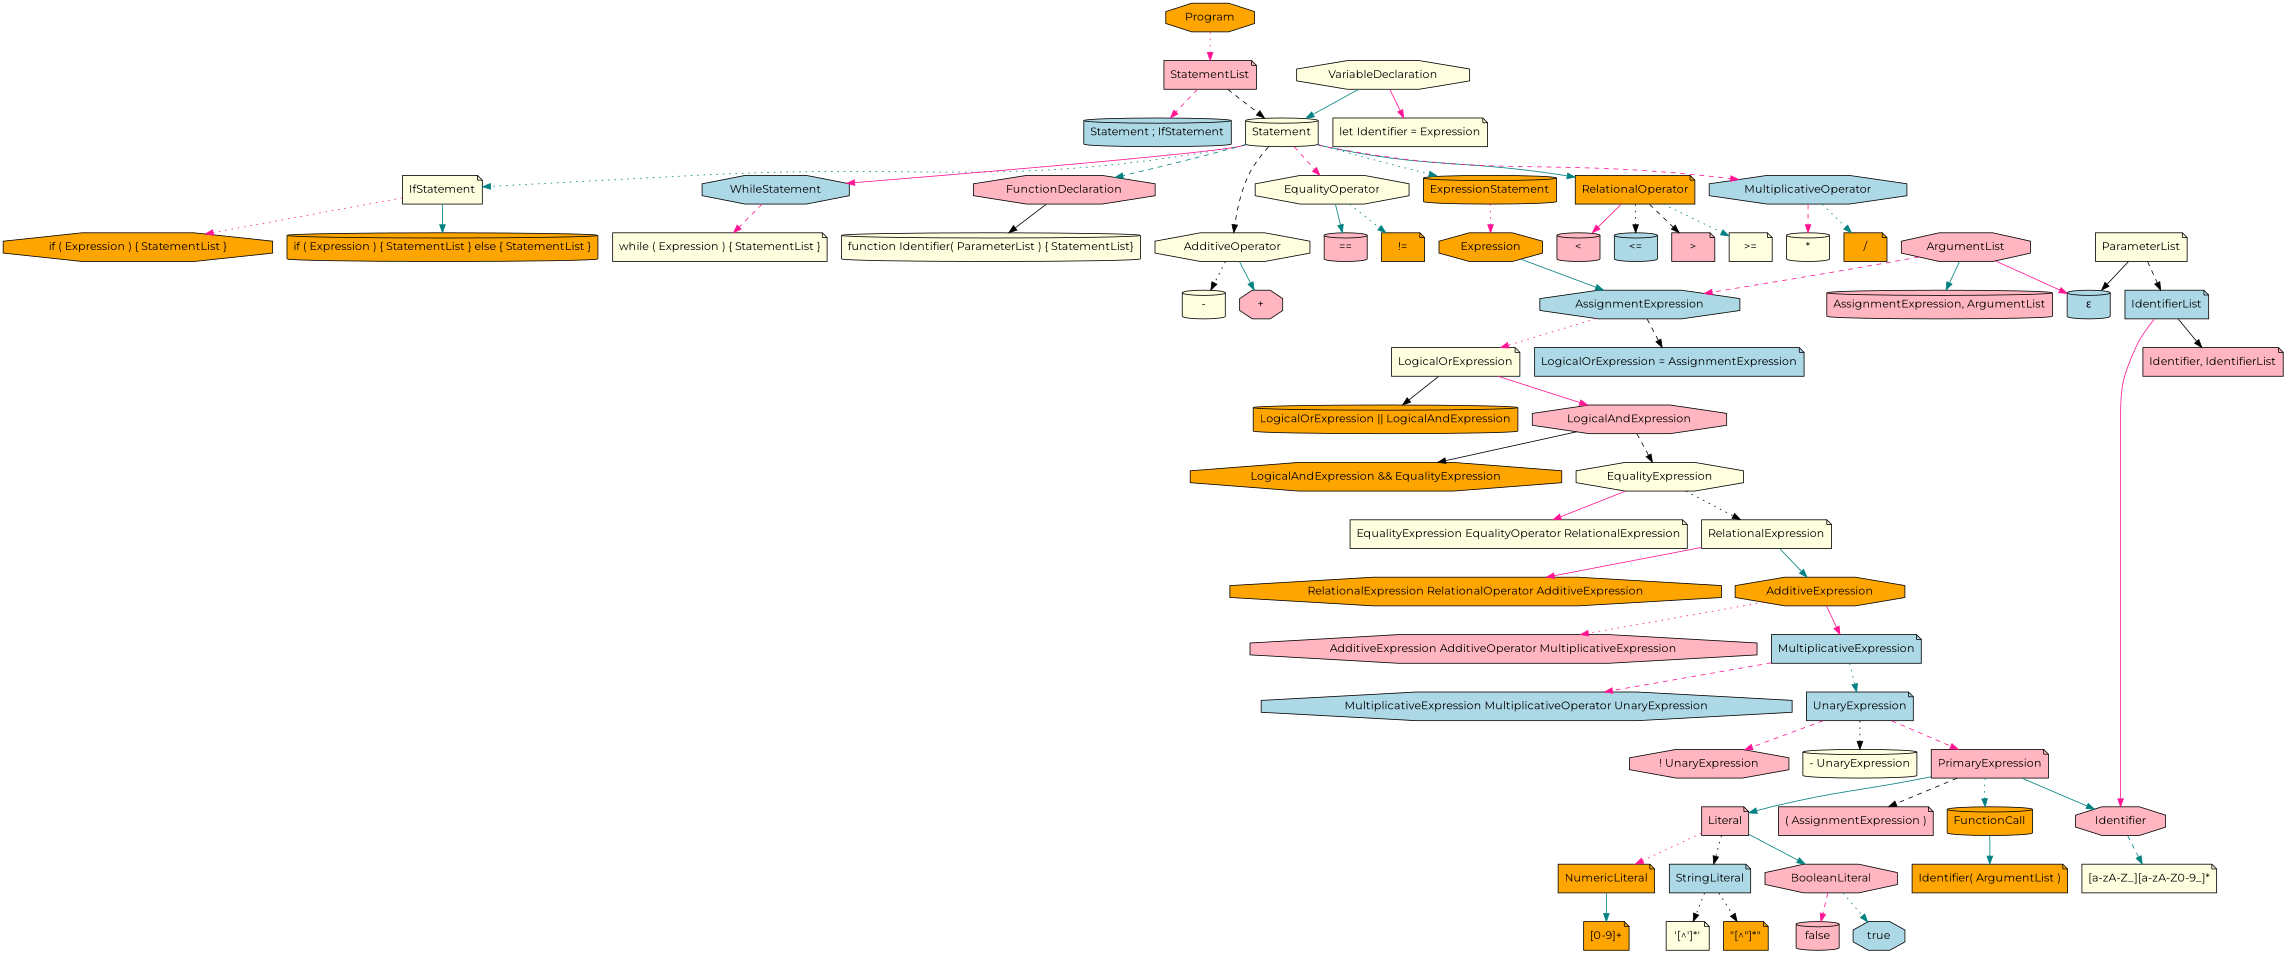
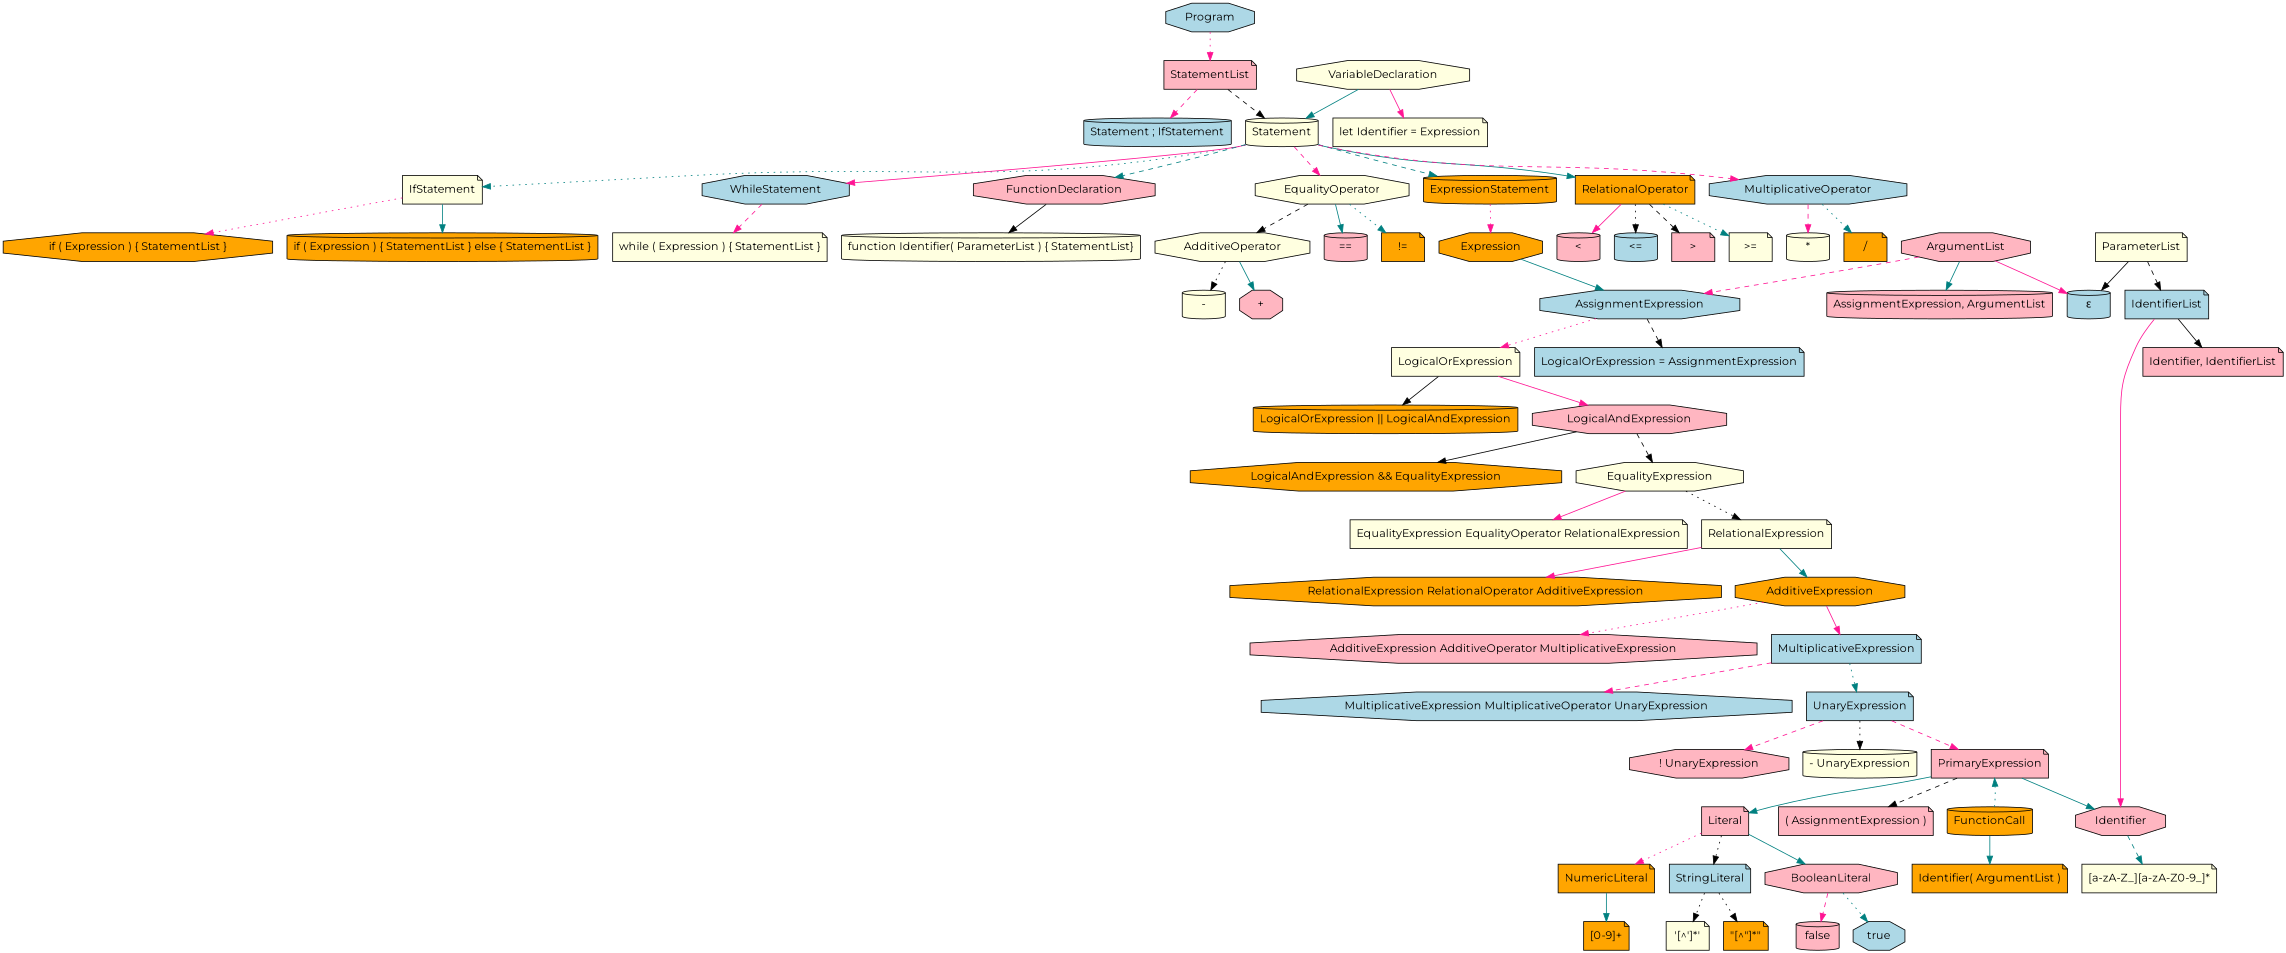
node "Program": fillcolor orange -> lightblue
edge "Statement" -> "ExpressionStatement": style dotted -> dashed
edge "Statement" -> "AdditiveOperator": now "EqualityOperator" -> "AdditiveOperator"
edge "PrimaryExpression" -> "FunctionCall": reversed
